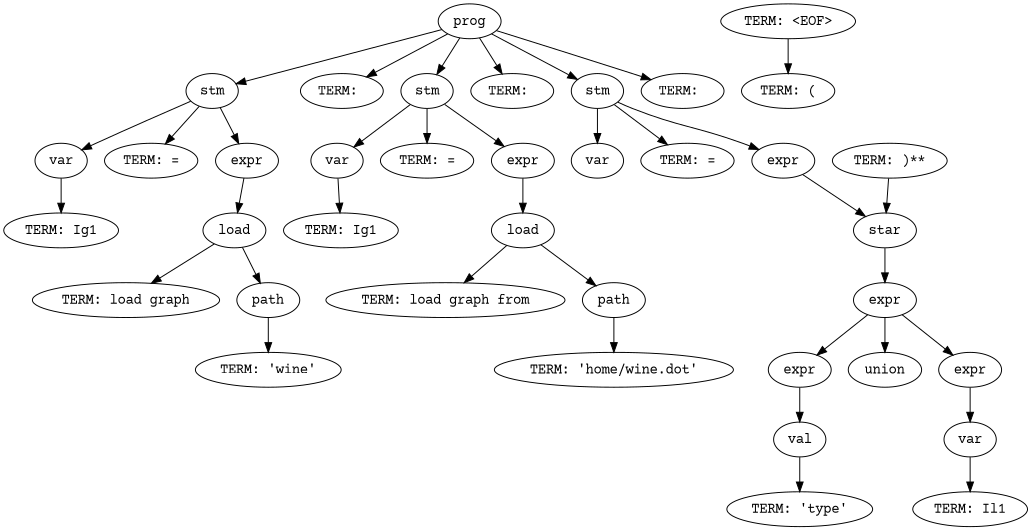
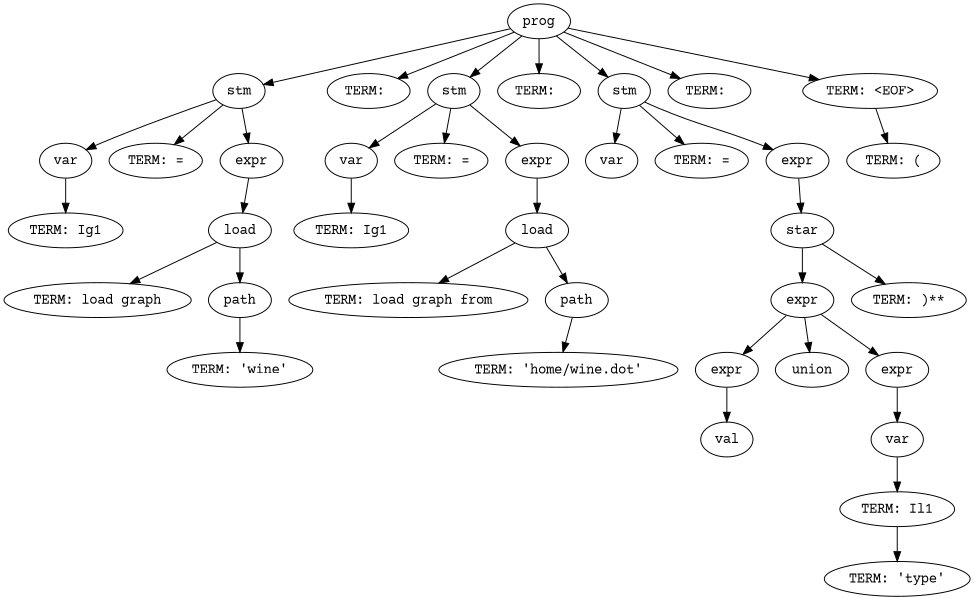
edge "prog" -> "TERM: <EOF>": added
edge "TERM: )**" -> "star": reversed
edge "val" -> "TERM: 'type'": now "TERM: Il1" -> "TERM: 'type'"
